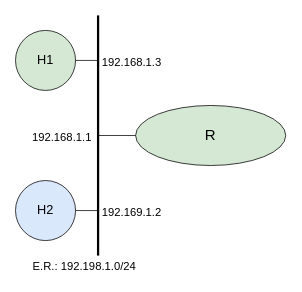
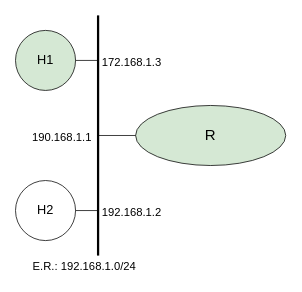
node "192.168.1.3": label "192.168.1.3" -> "172.168.1.3"
node "192.168.1.1": label "192.168.1.1" -> "190.168.1.1"
node "H2": fillcolor #dae8fc -> #ffffff
node "192.169.1.2": label "192.169.1.2" -> "192.168.1.2"
node "E.R.: 192.198.1.0/24": label "E.R.: 192.198.1.0/24" -> "E.R.: 192.168.1.0/24"
